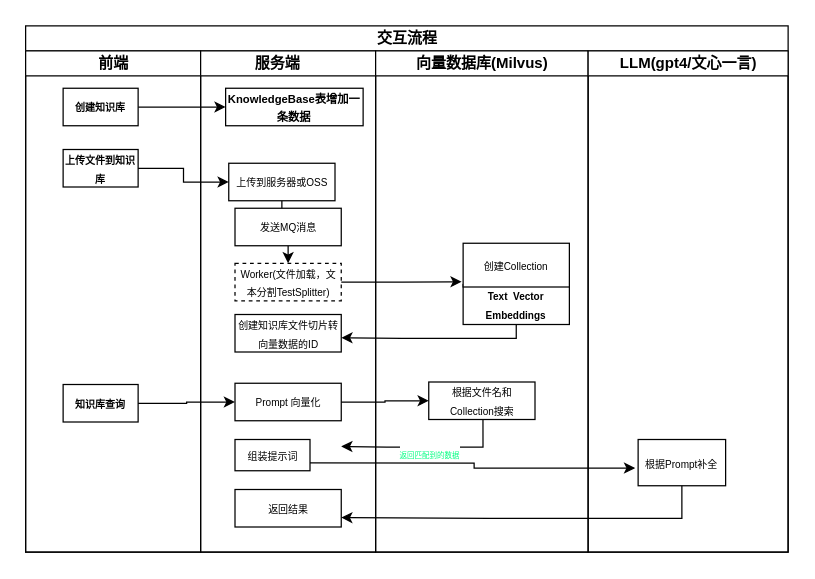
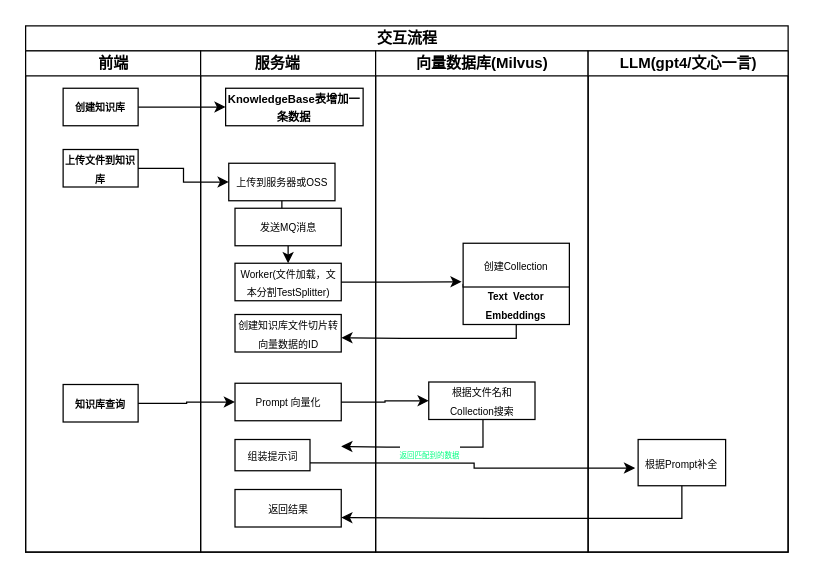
node "Worker(文件加载，文本分割TestSplitter)": style dashed -> solid
